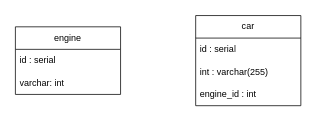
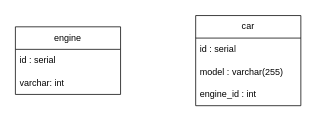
node "int : varchar(255)": label "int : varchar(255)" -> "model : varchar(255)"
